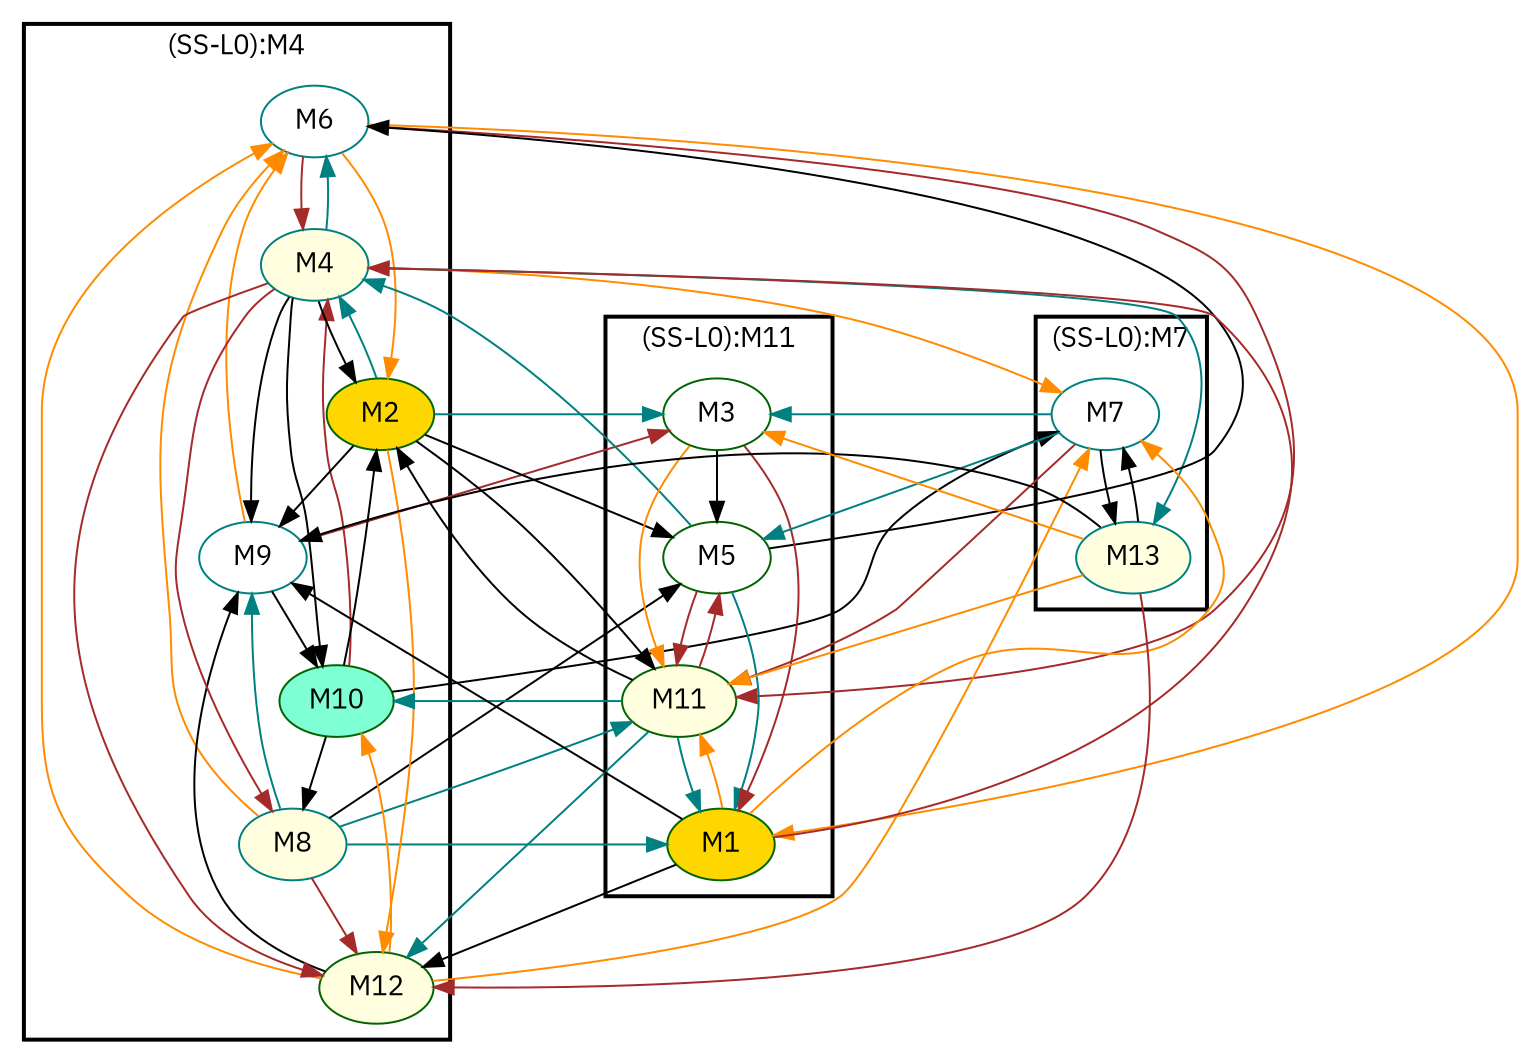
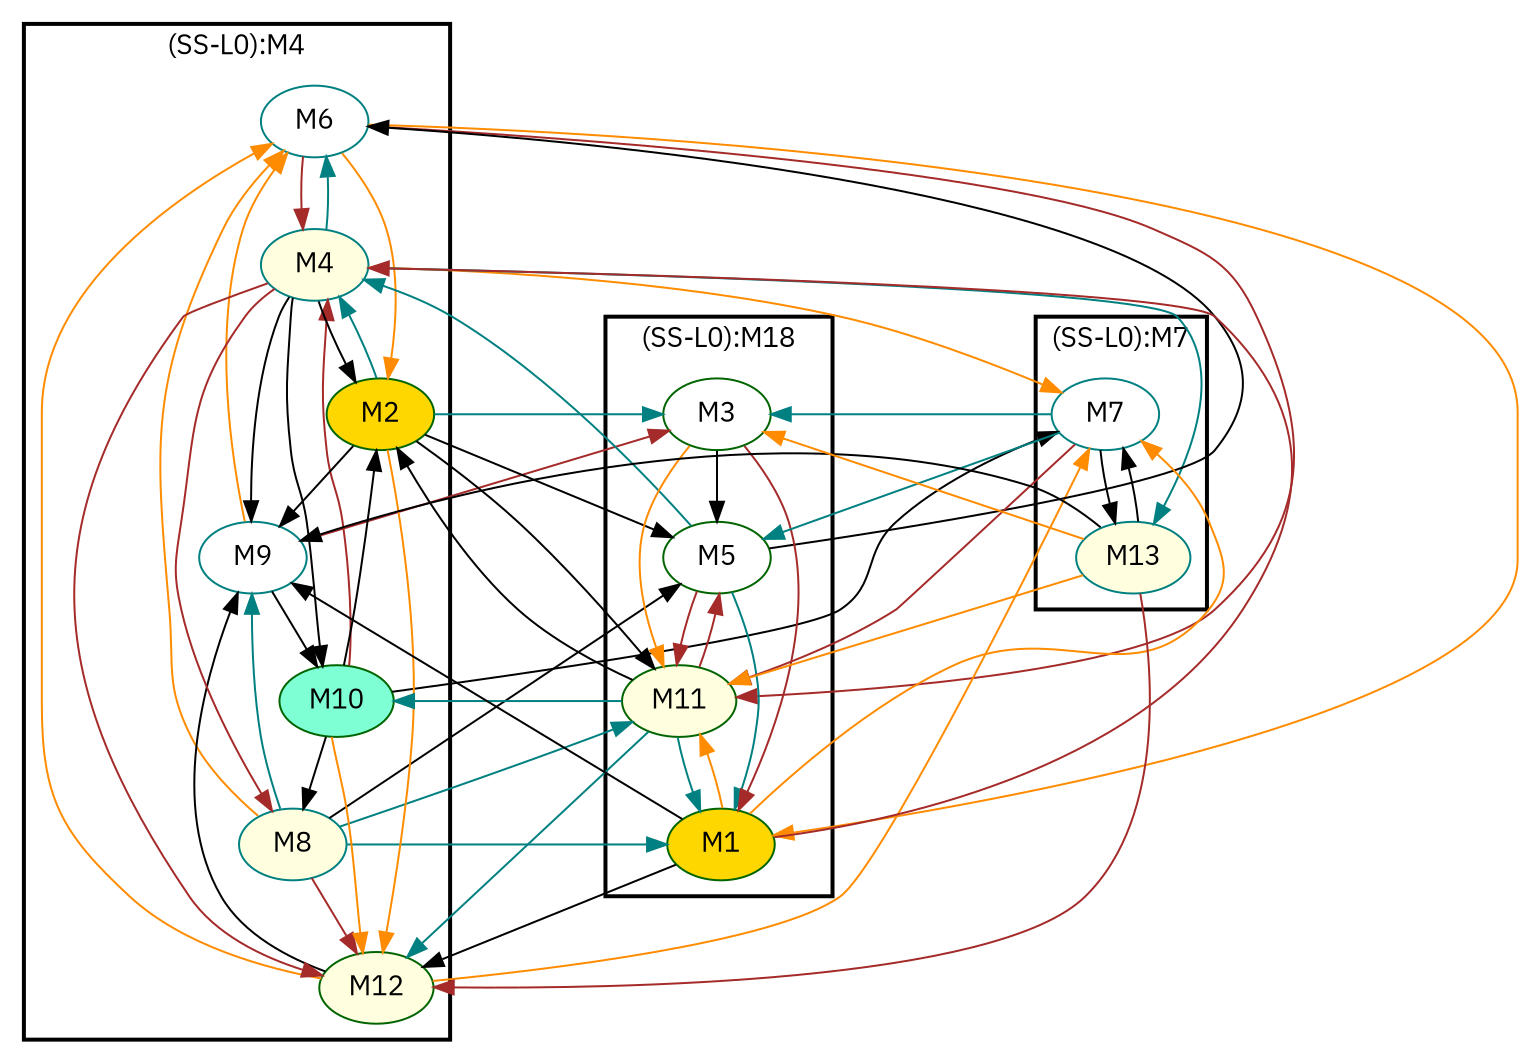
cluster "(SS-L0):M11": label "(SS-L0):M11" -> "(SS-L0):M18"
edge "M12" -> "M10": reversed
